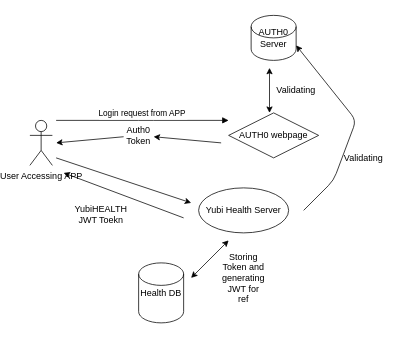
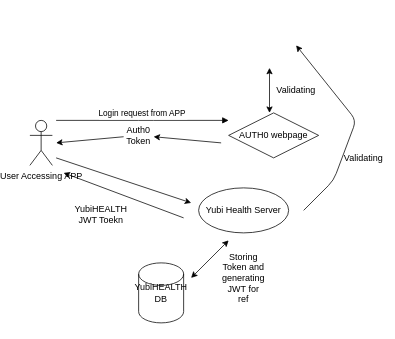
node "AUTH0 Server": removed
node "Health DB": label "Health DB" -> "YubiHEALTH DB"
